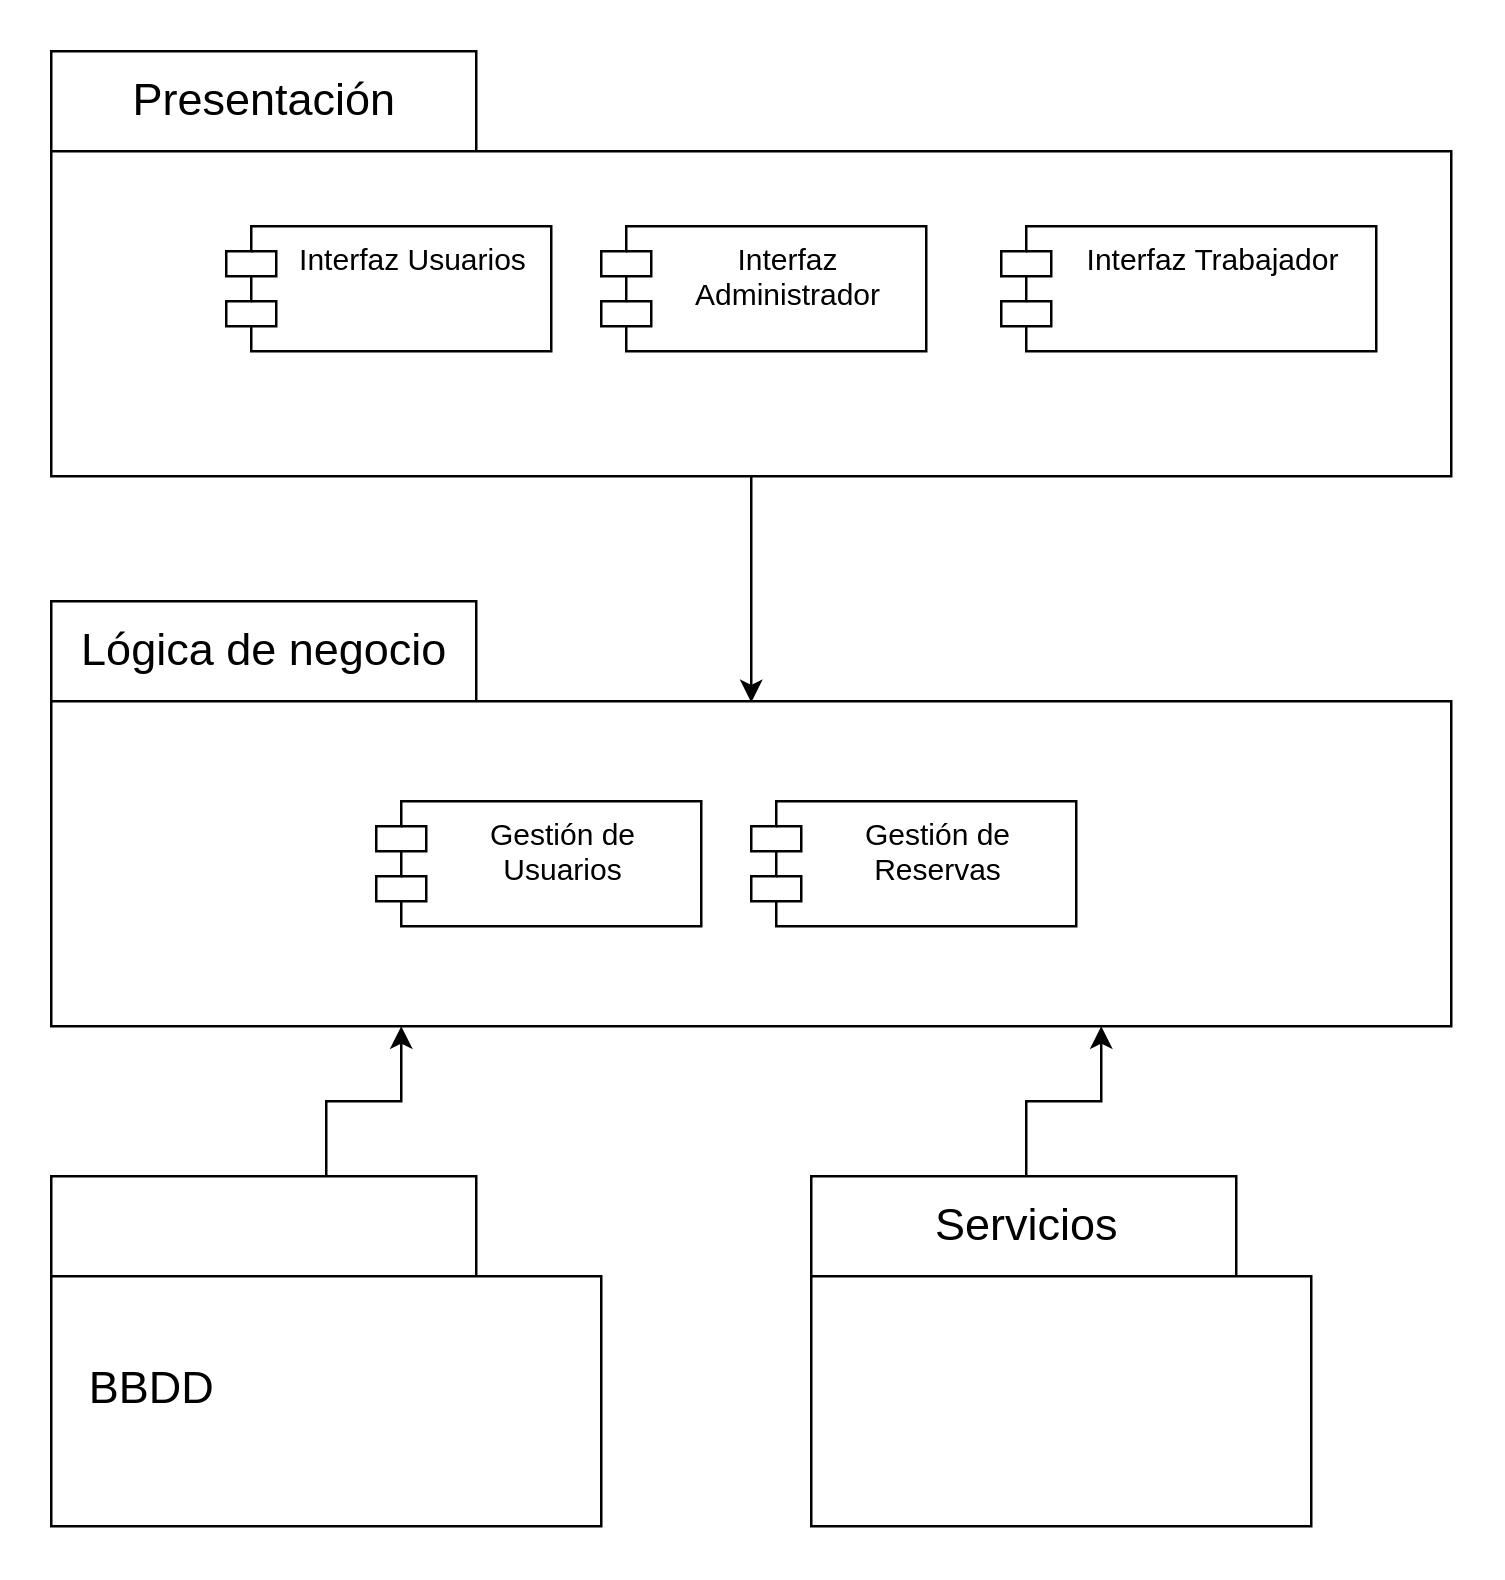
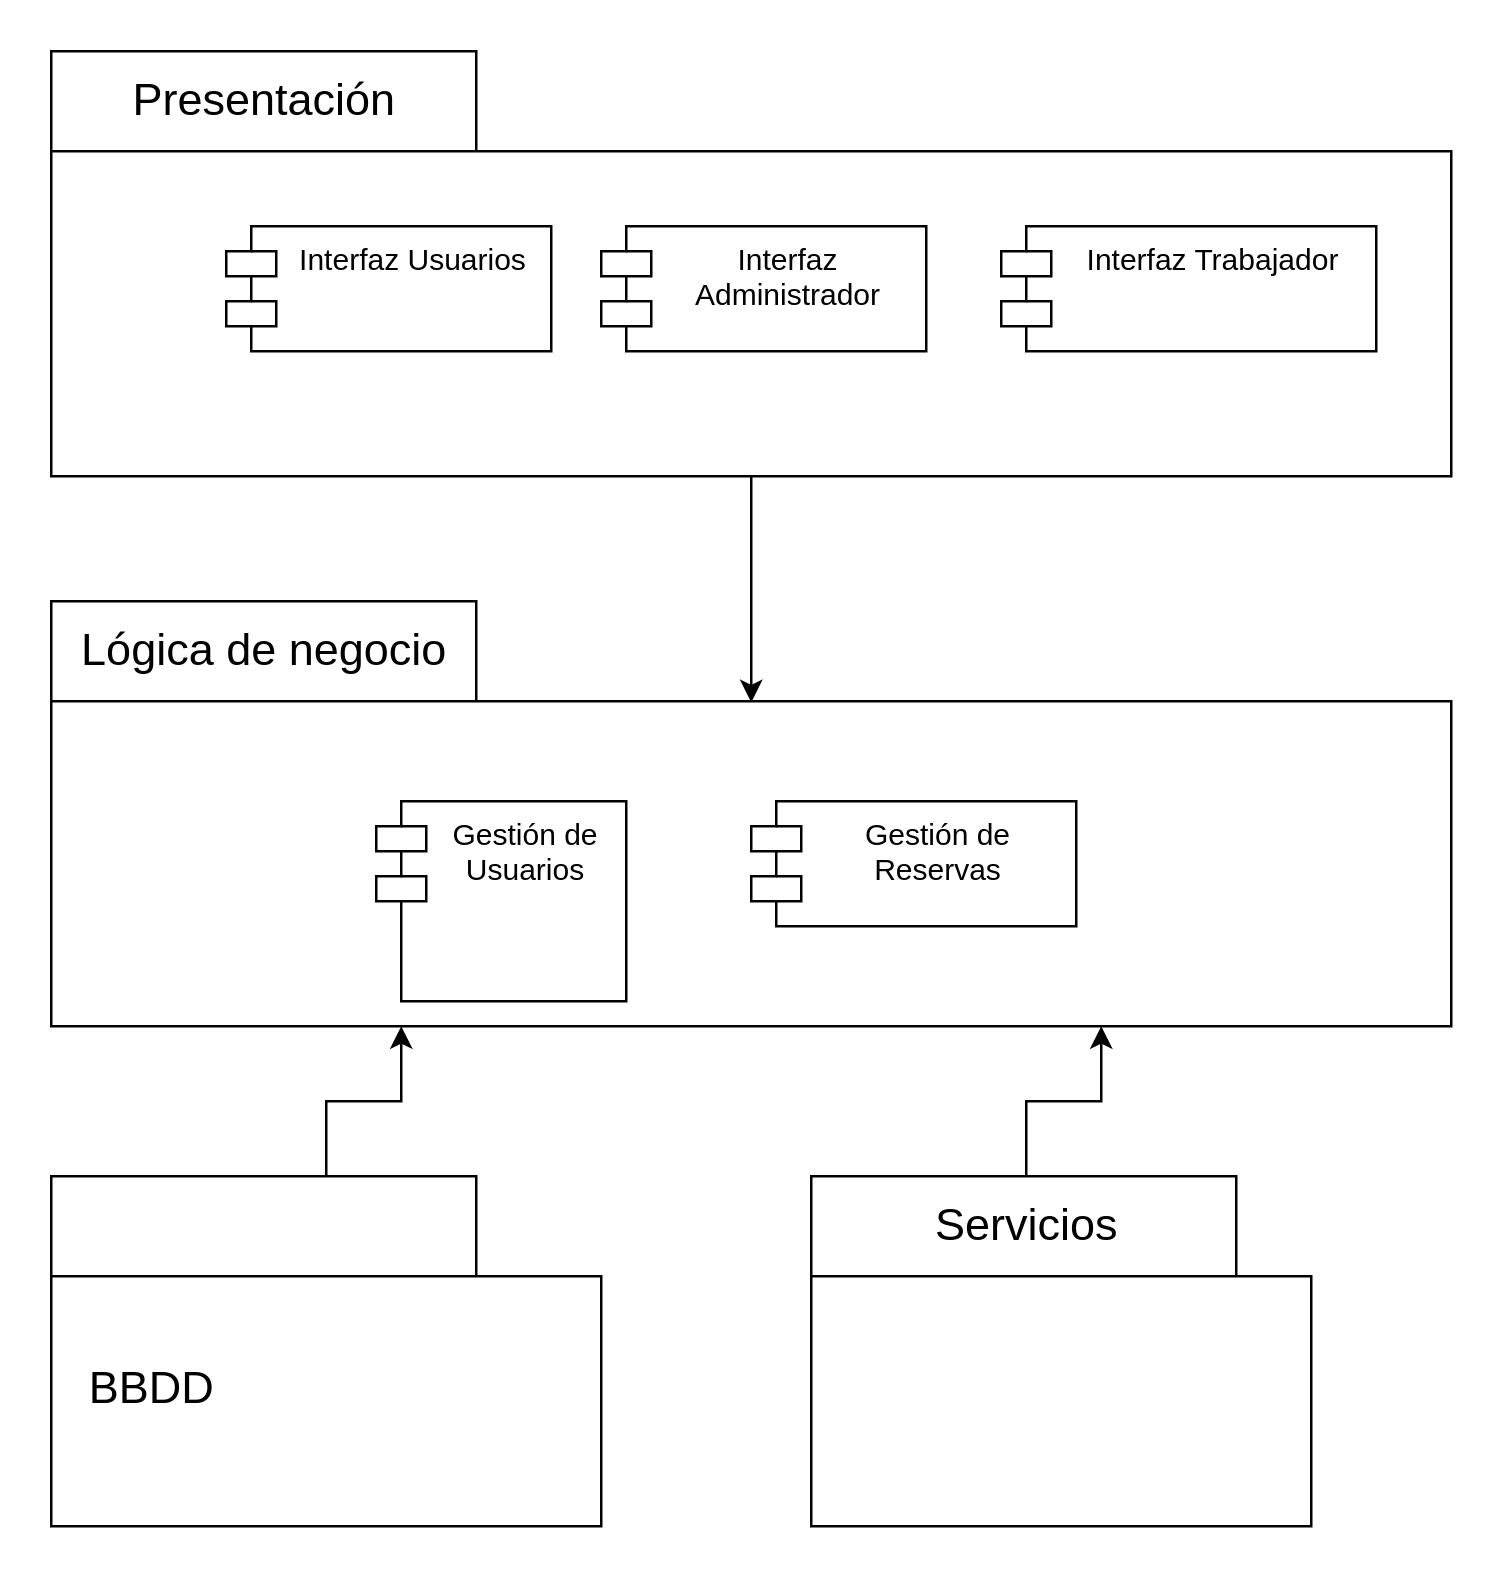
node "Gestión de Usuarios": size 325x125 -> 250x200
